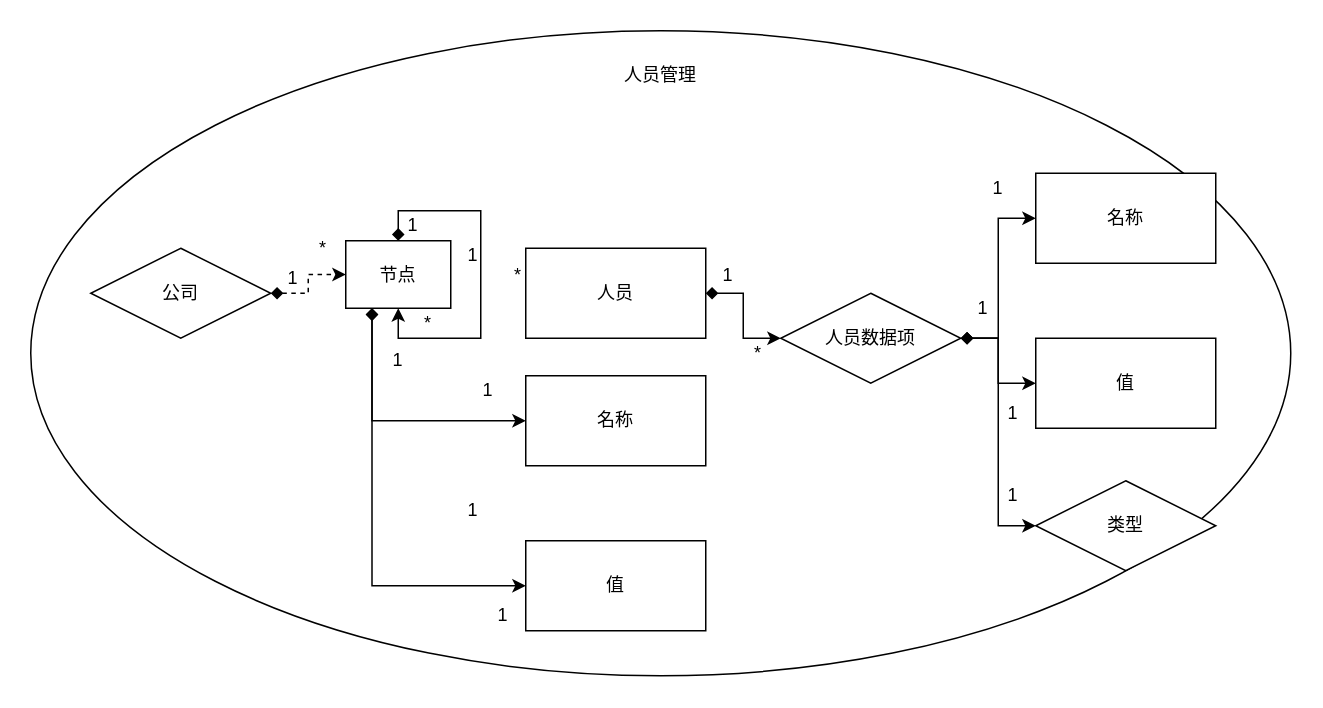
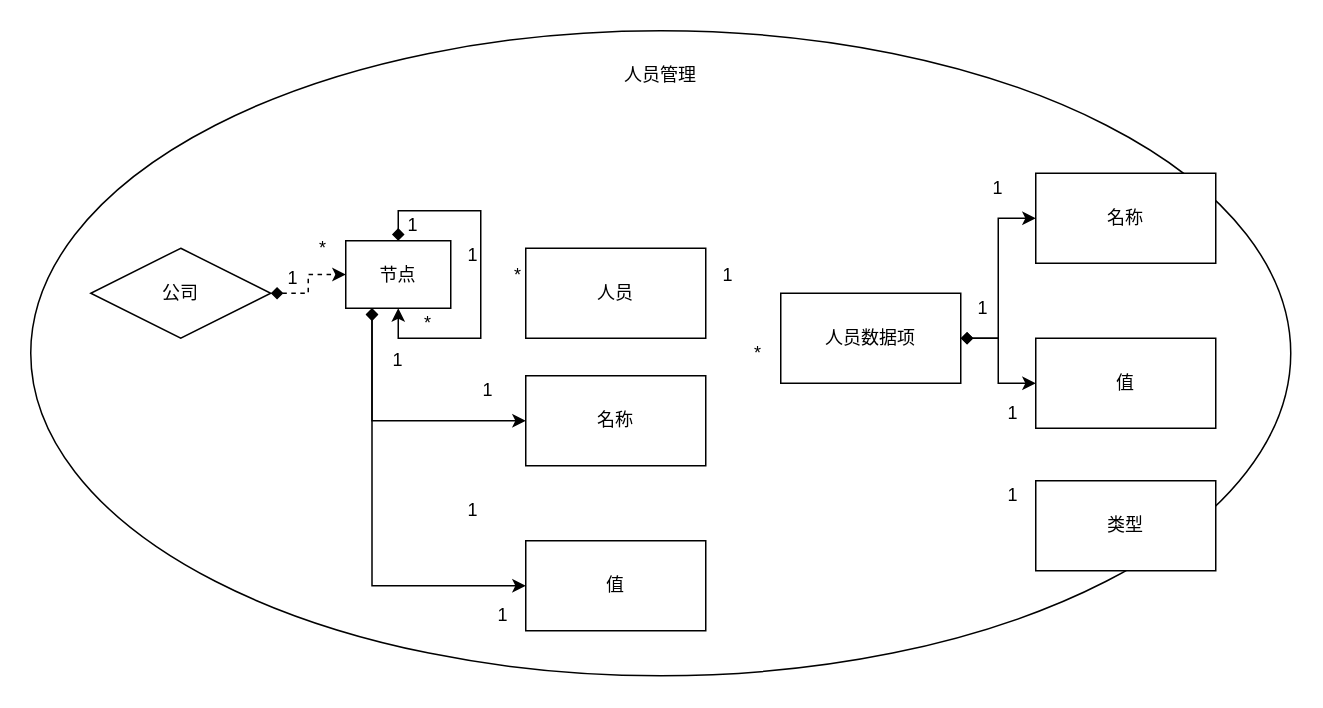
edge "人员" -- "人员数据项": removed
node "人员数据项": shape diamond -> rectangle
edge "人员数据项" -- "类型": removed
node "类型": shape diamond -> rectangle
